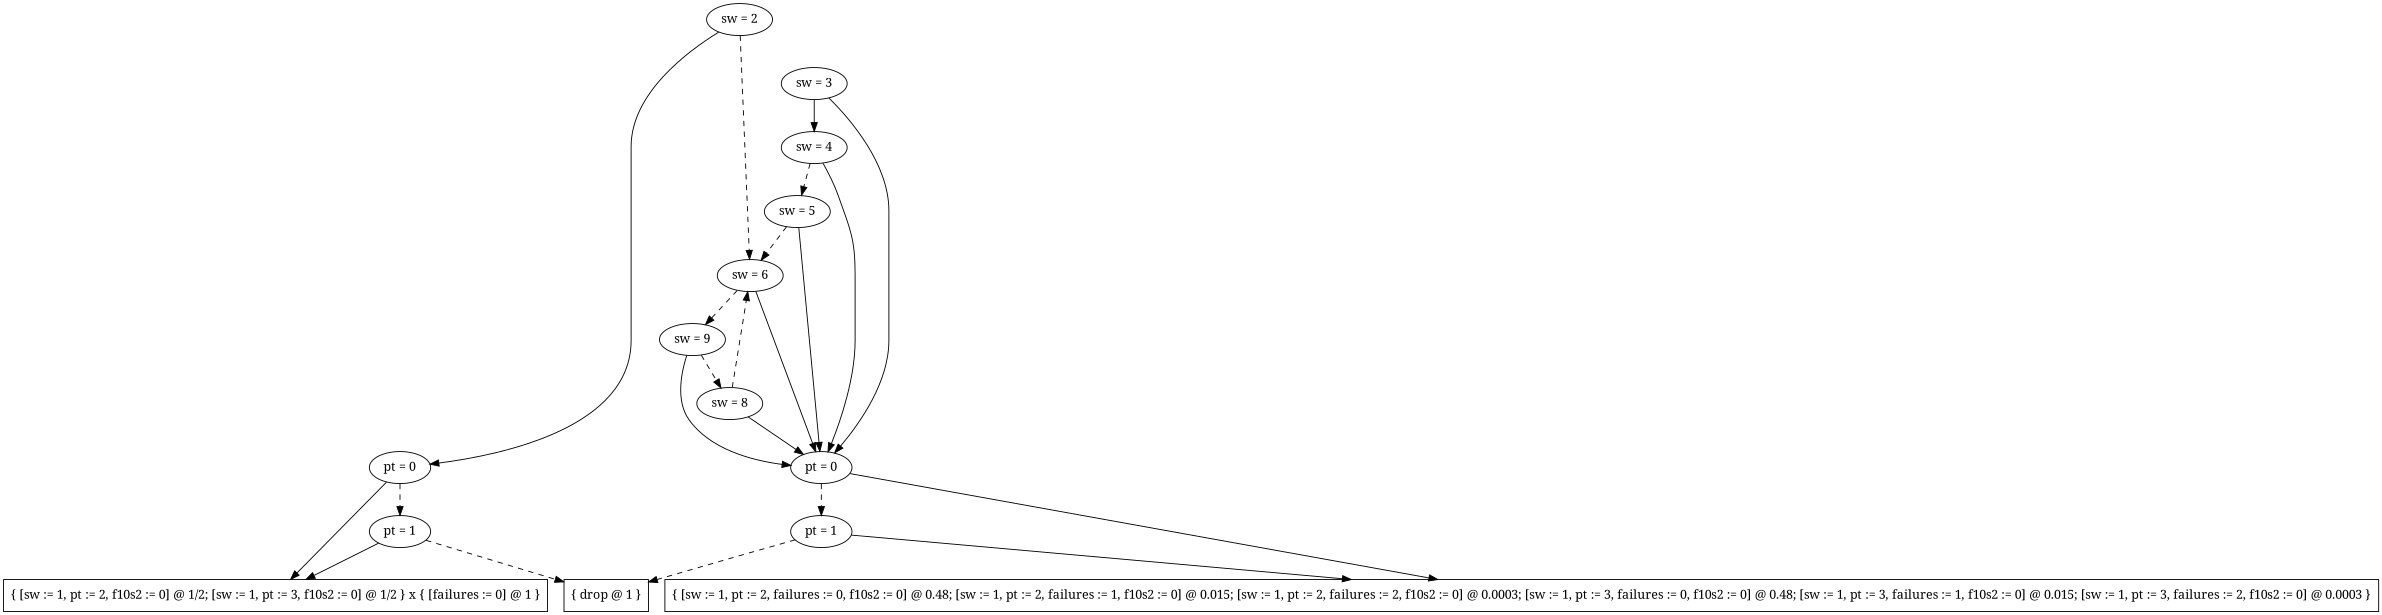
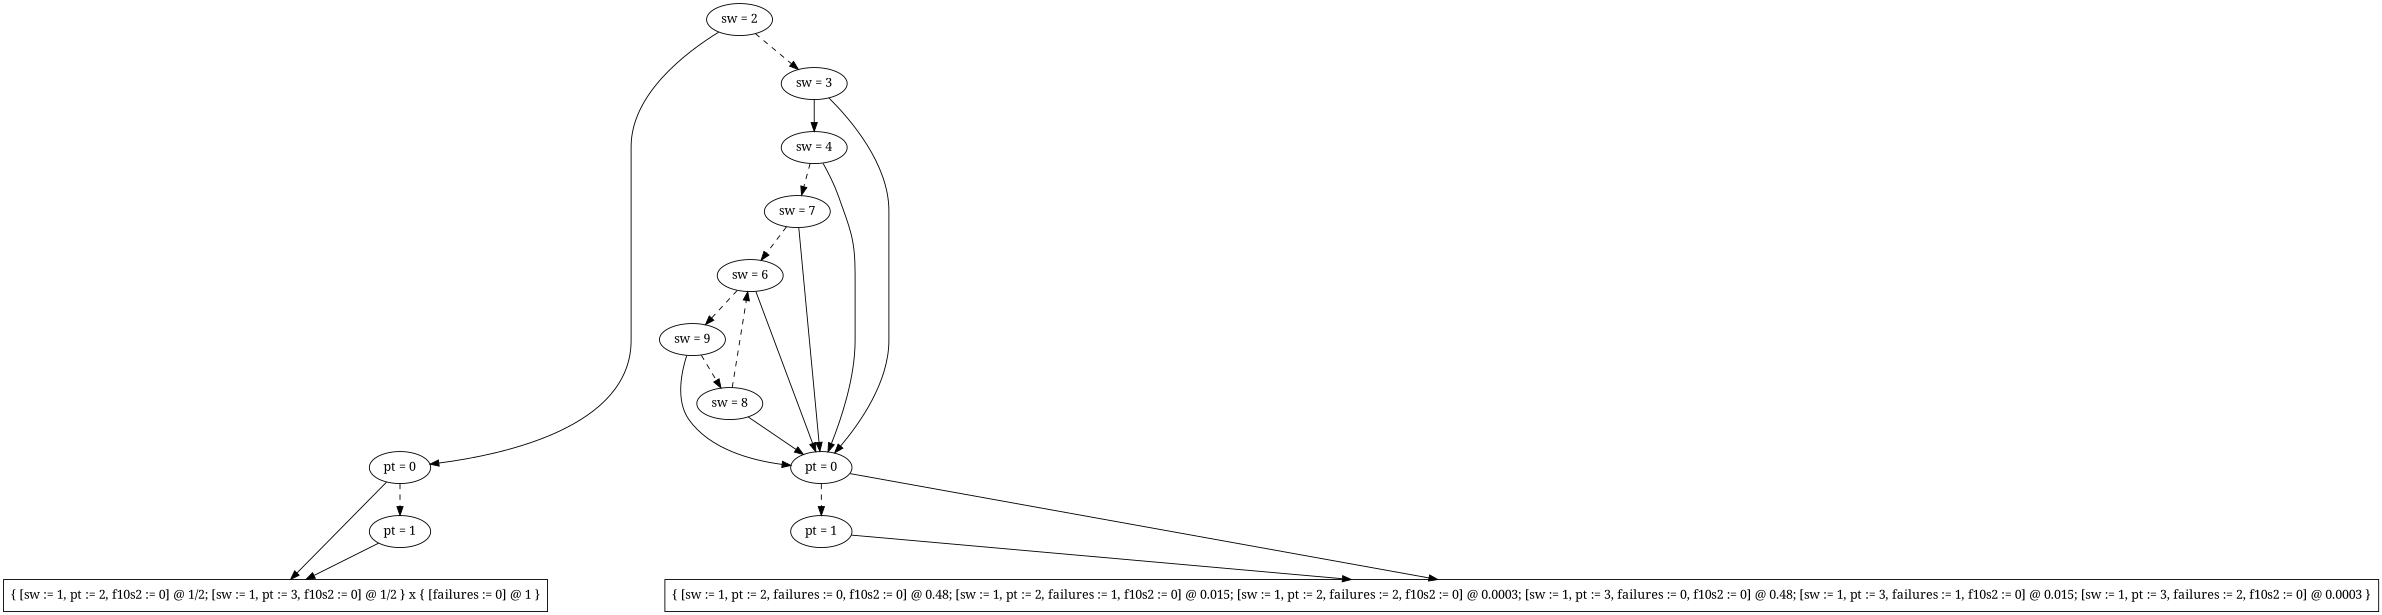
edge "sw = 2" -> "sw = 6": now "sw = 2" -> "sw = 3"
node "sw = 5": label "sw = 5" -> "sw = 7"
node "{ drop @ 1 }": removed
